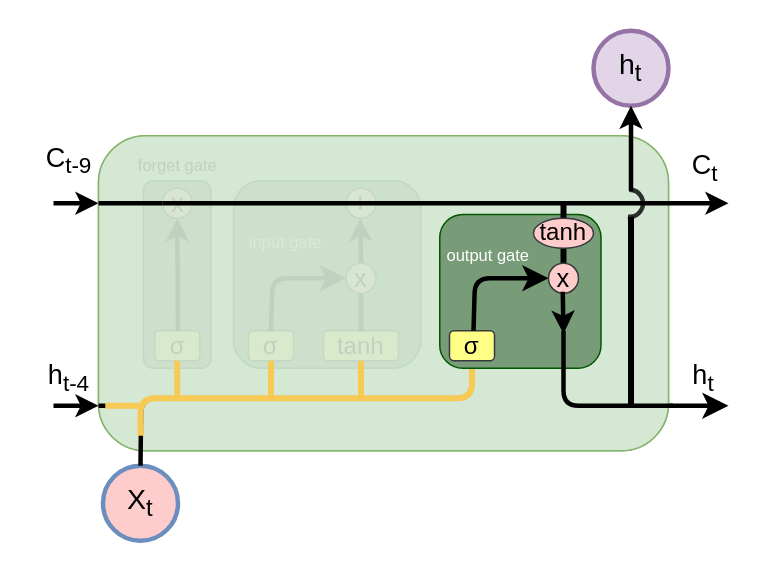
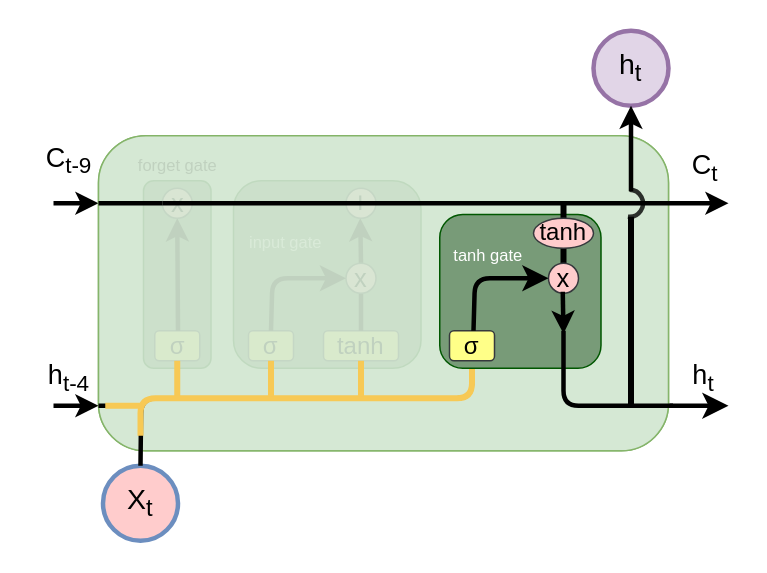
node "output gate": label "output gate" -> "tanh gate"
